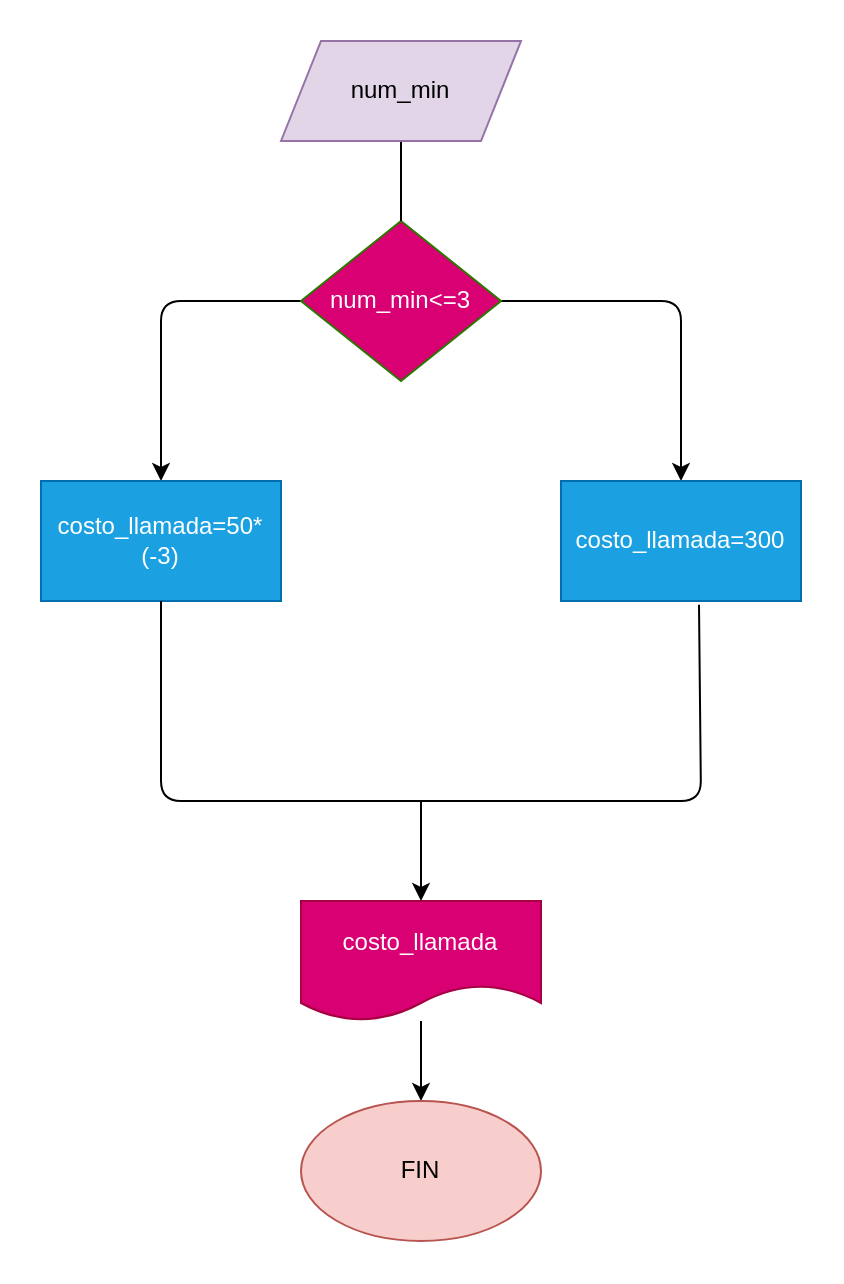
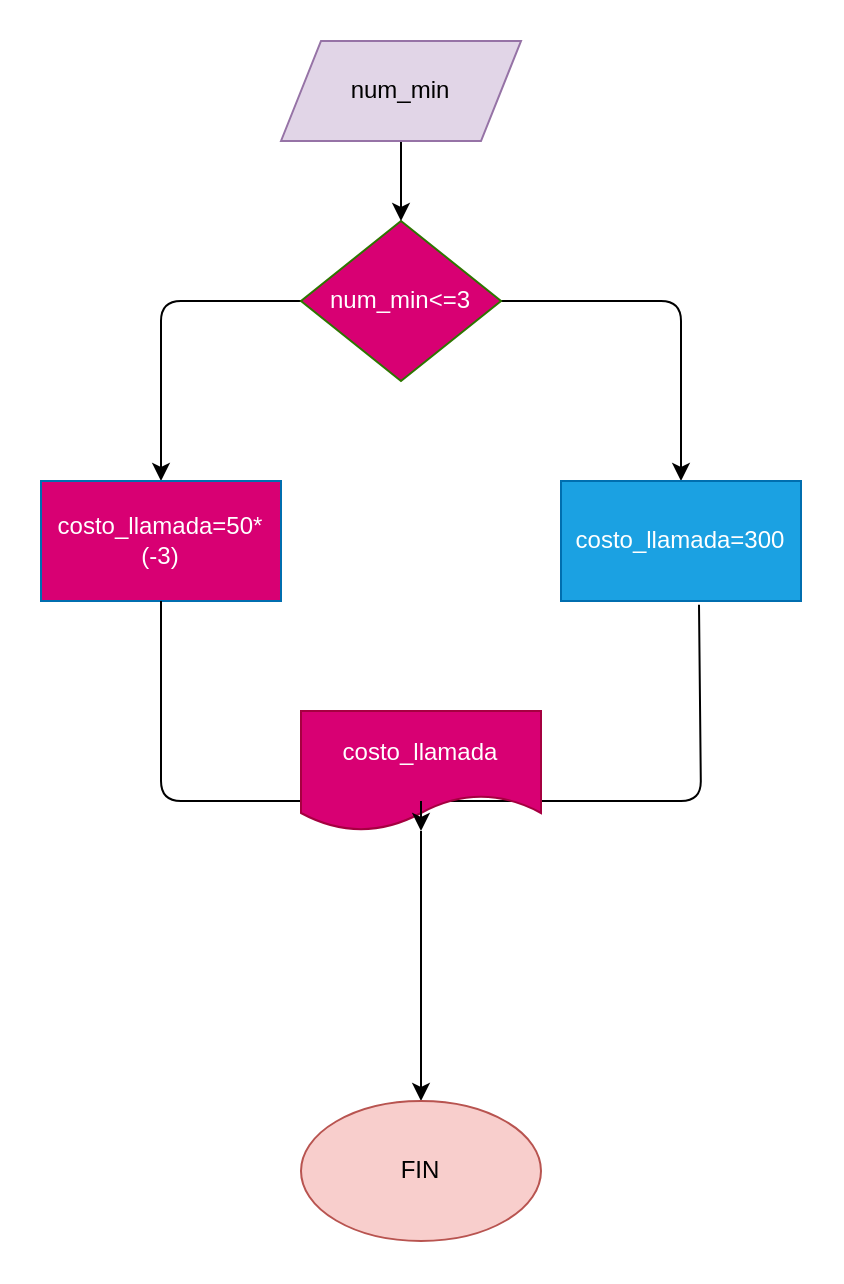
edge "num_min" -- "num_min<=3": arrowhead none -> classic
node "costo_llamada=50*(-3)": fillcolor #1ba1e2 -> #d80073
node "costo_llamada": moved (421, 961) -> (421, 771)
